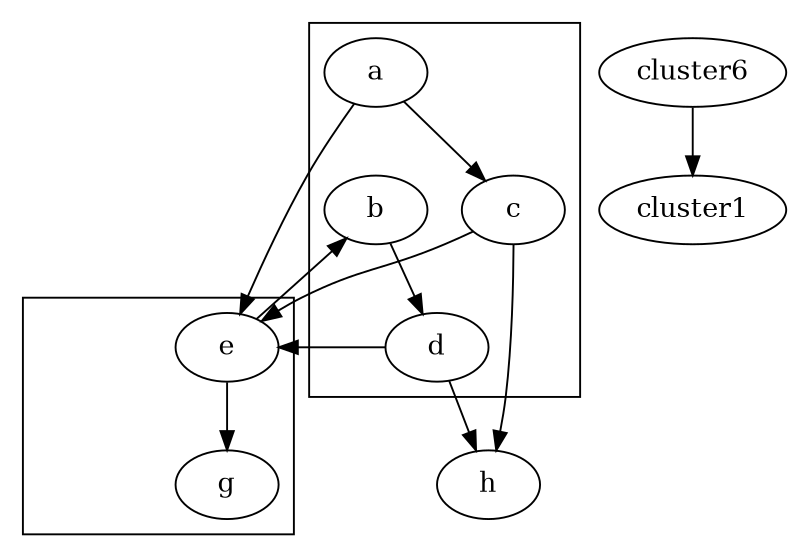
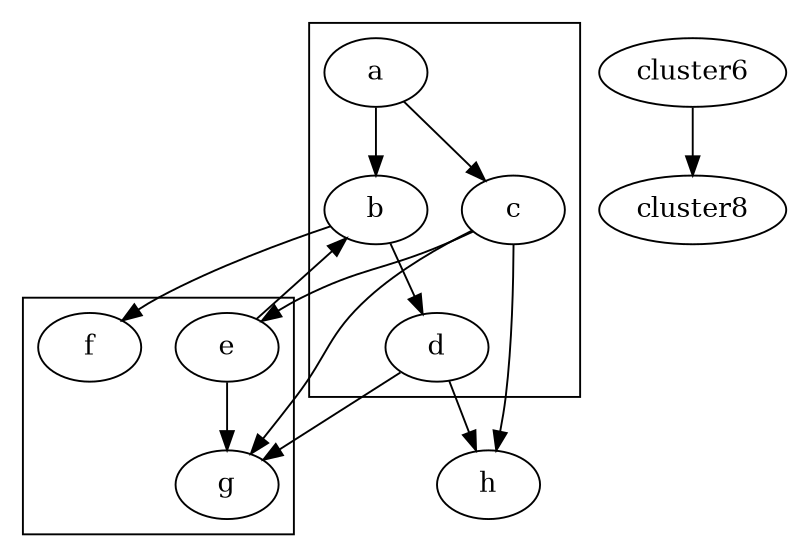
edge "a" -> "e": now "a" -> "b"
node "cluster1": label "cluster1" -> "cluster8"
edge "c" -> "g": added
node "f": added
edge "d" -> "e": now "d" -> "g"
